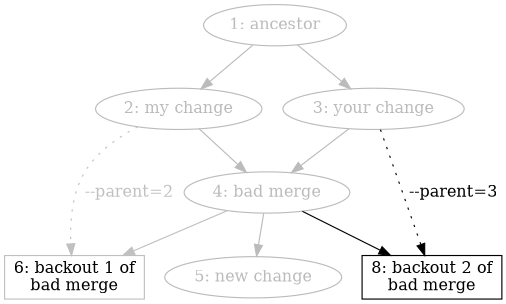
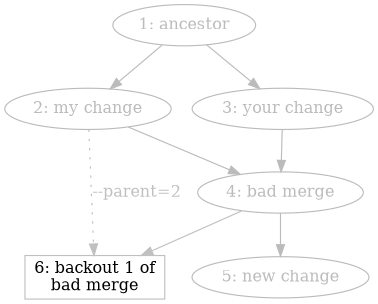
node "8: backout 2 of bad merge": removed
